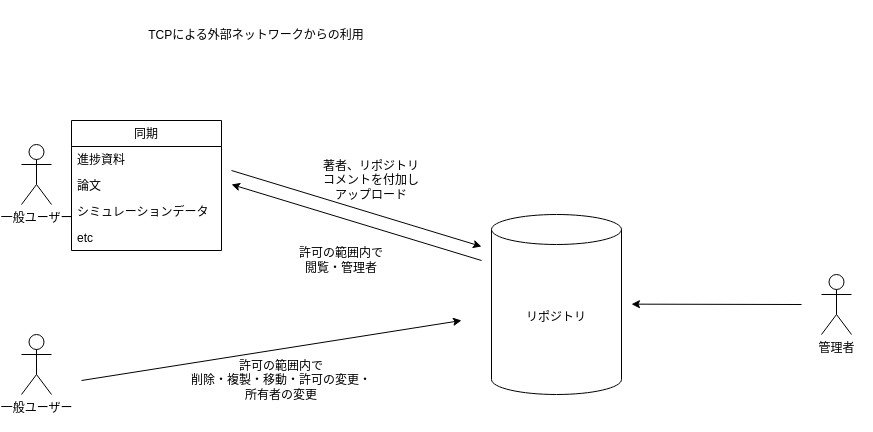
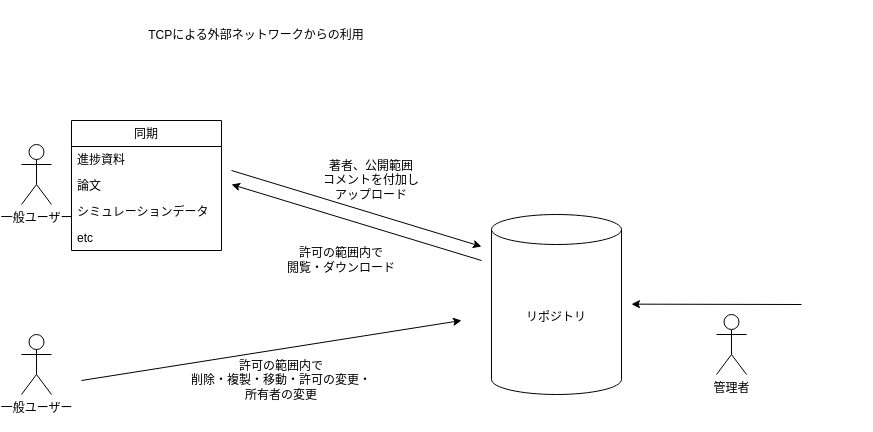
node "著者、リポジトリ コメントを付加し アップロード": label "著者、リポジトリ コメントを付加し アップロード" -> "著者、公開範囲 コメントを付加し アップロード"
node "許可の範囲内で 閲覧・管理者": label "許可の範囲内で 閲覧・管理者" -> "許可の範囲内で 閲覧・ダウンロード"
node "管理者": moved (837, 305) -> (732, 345)
